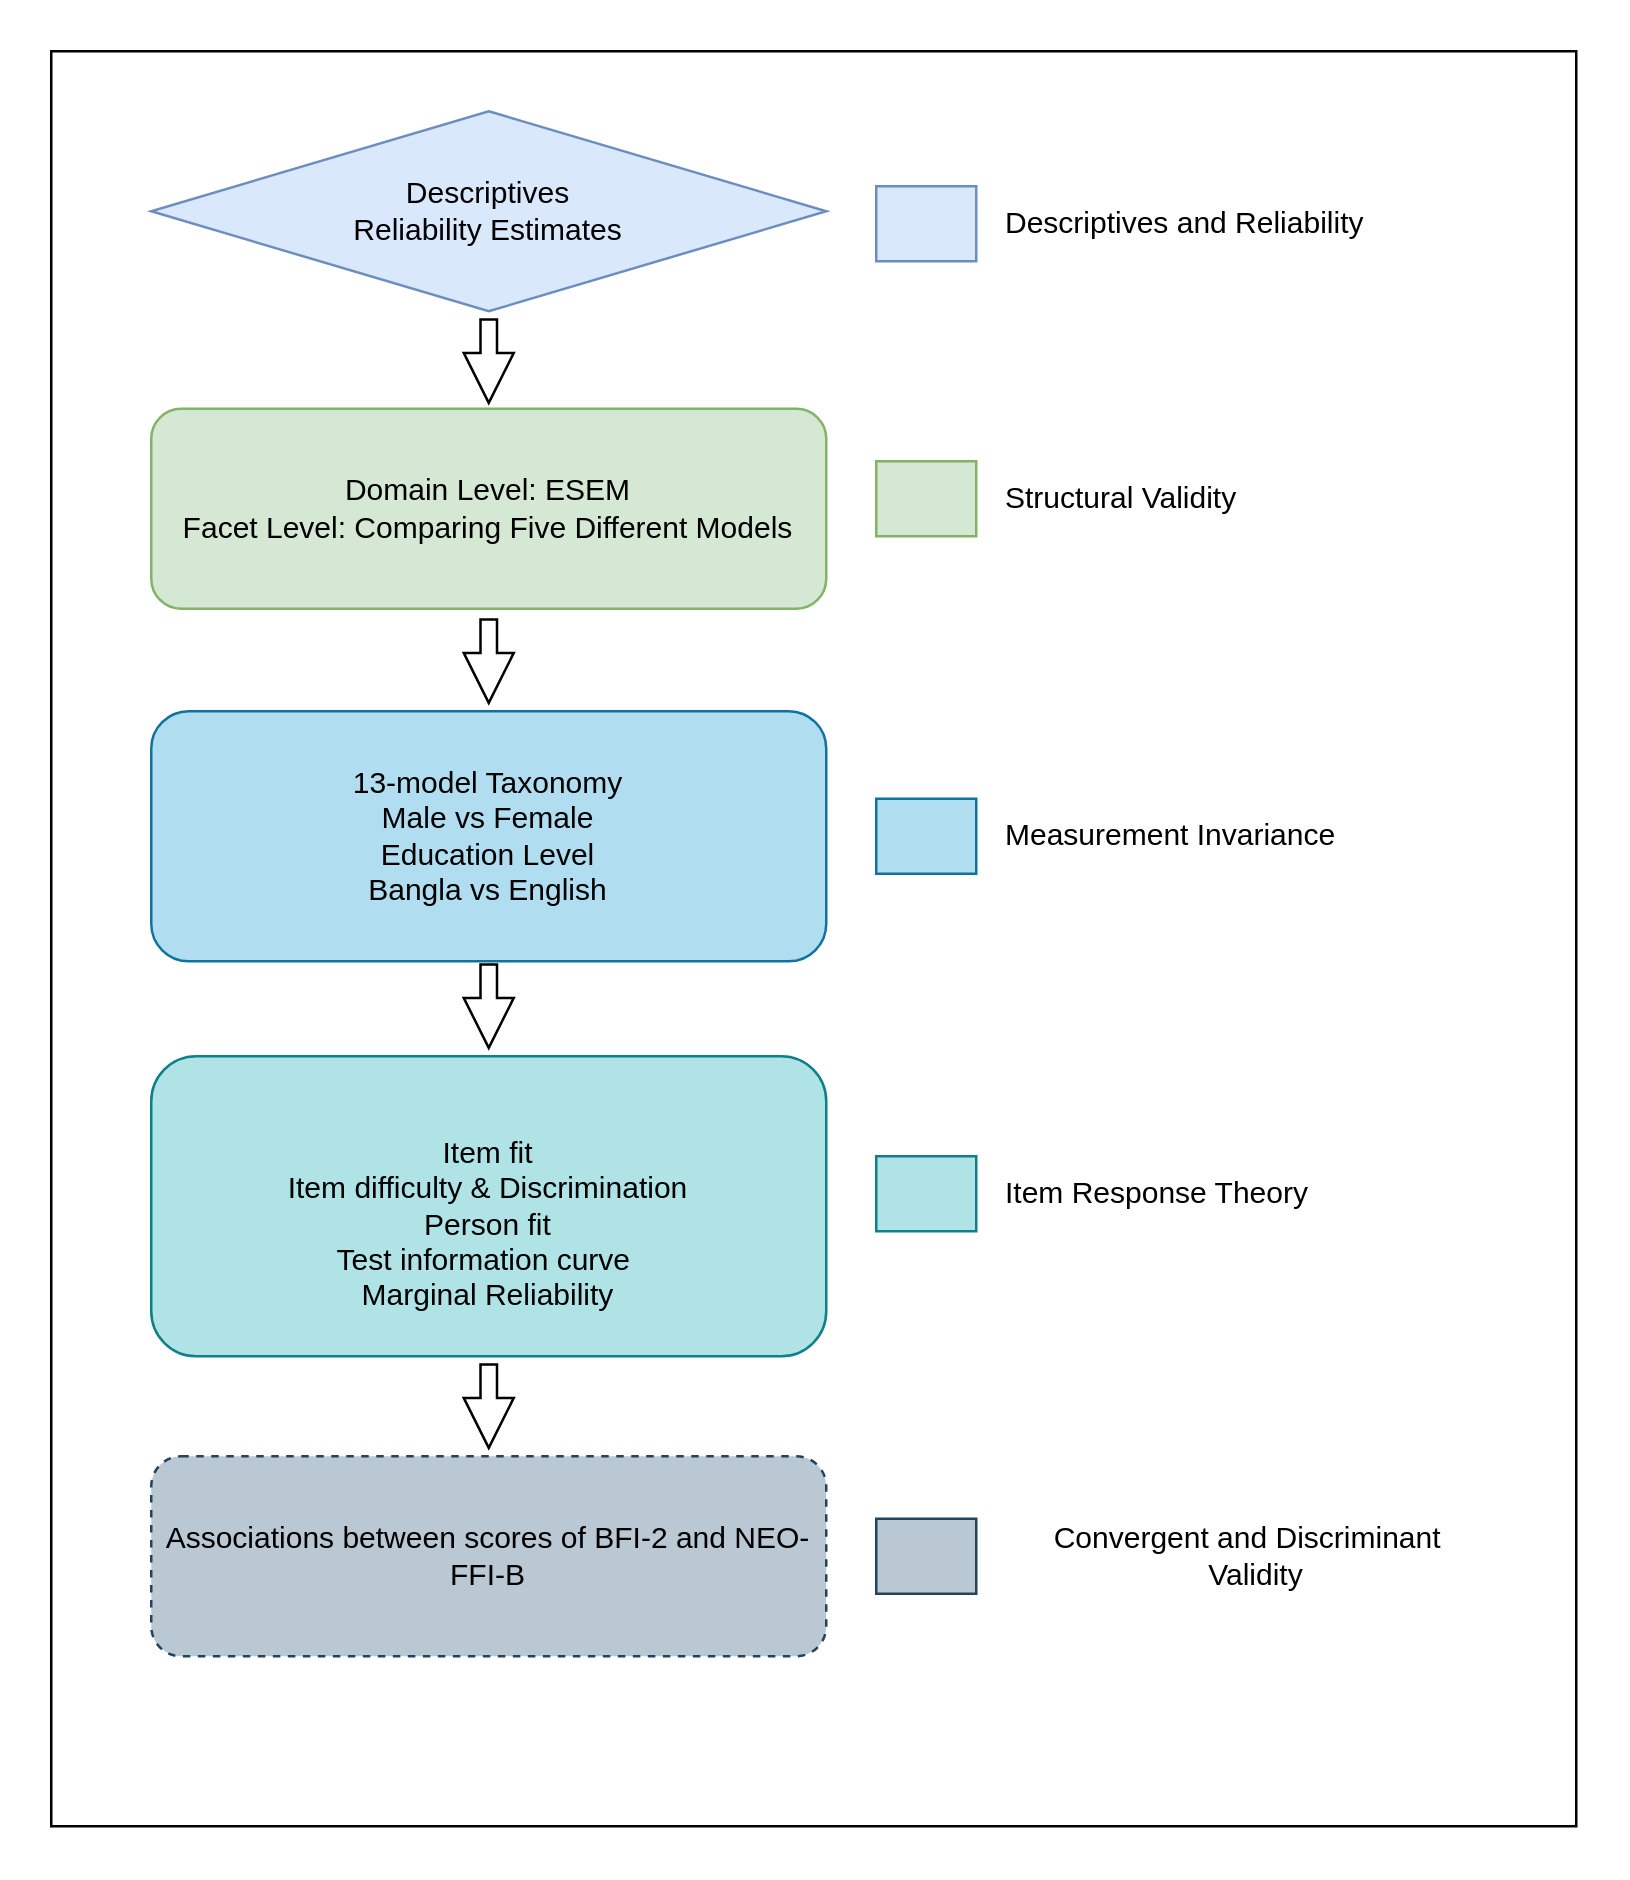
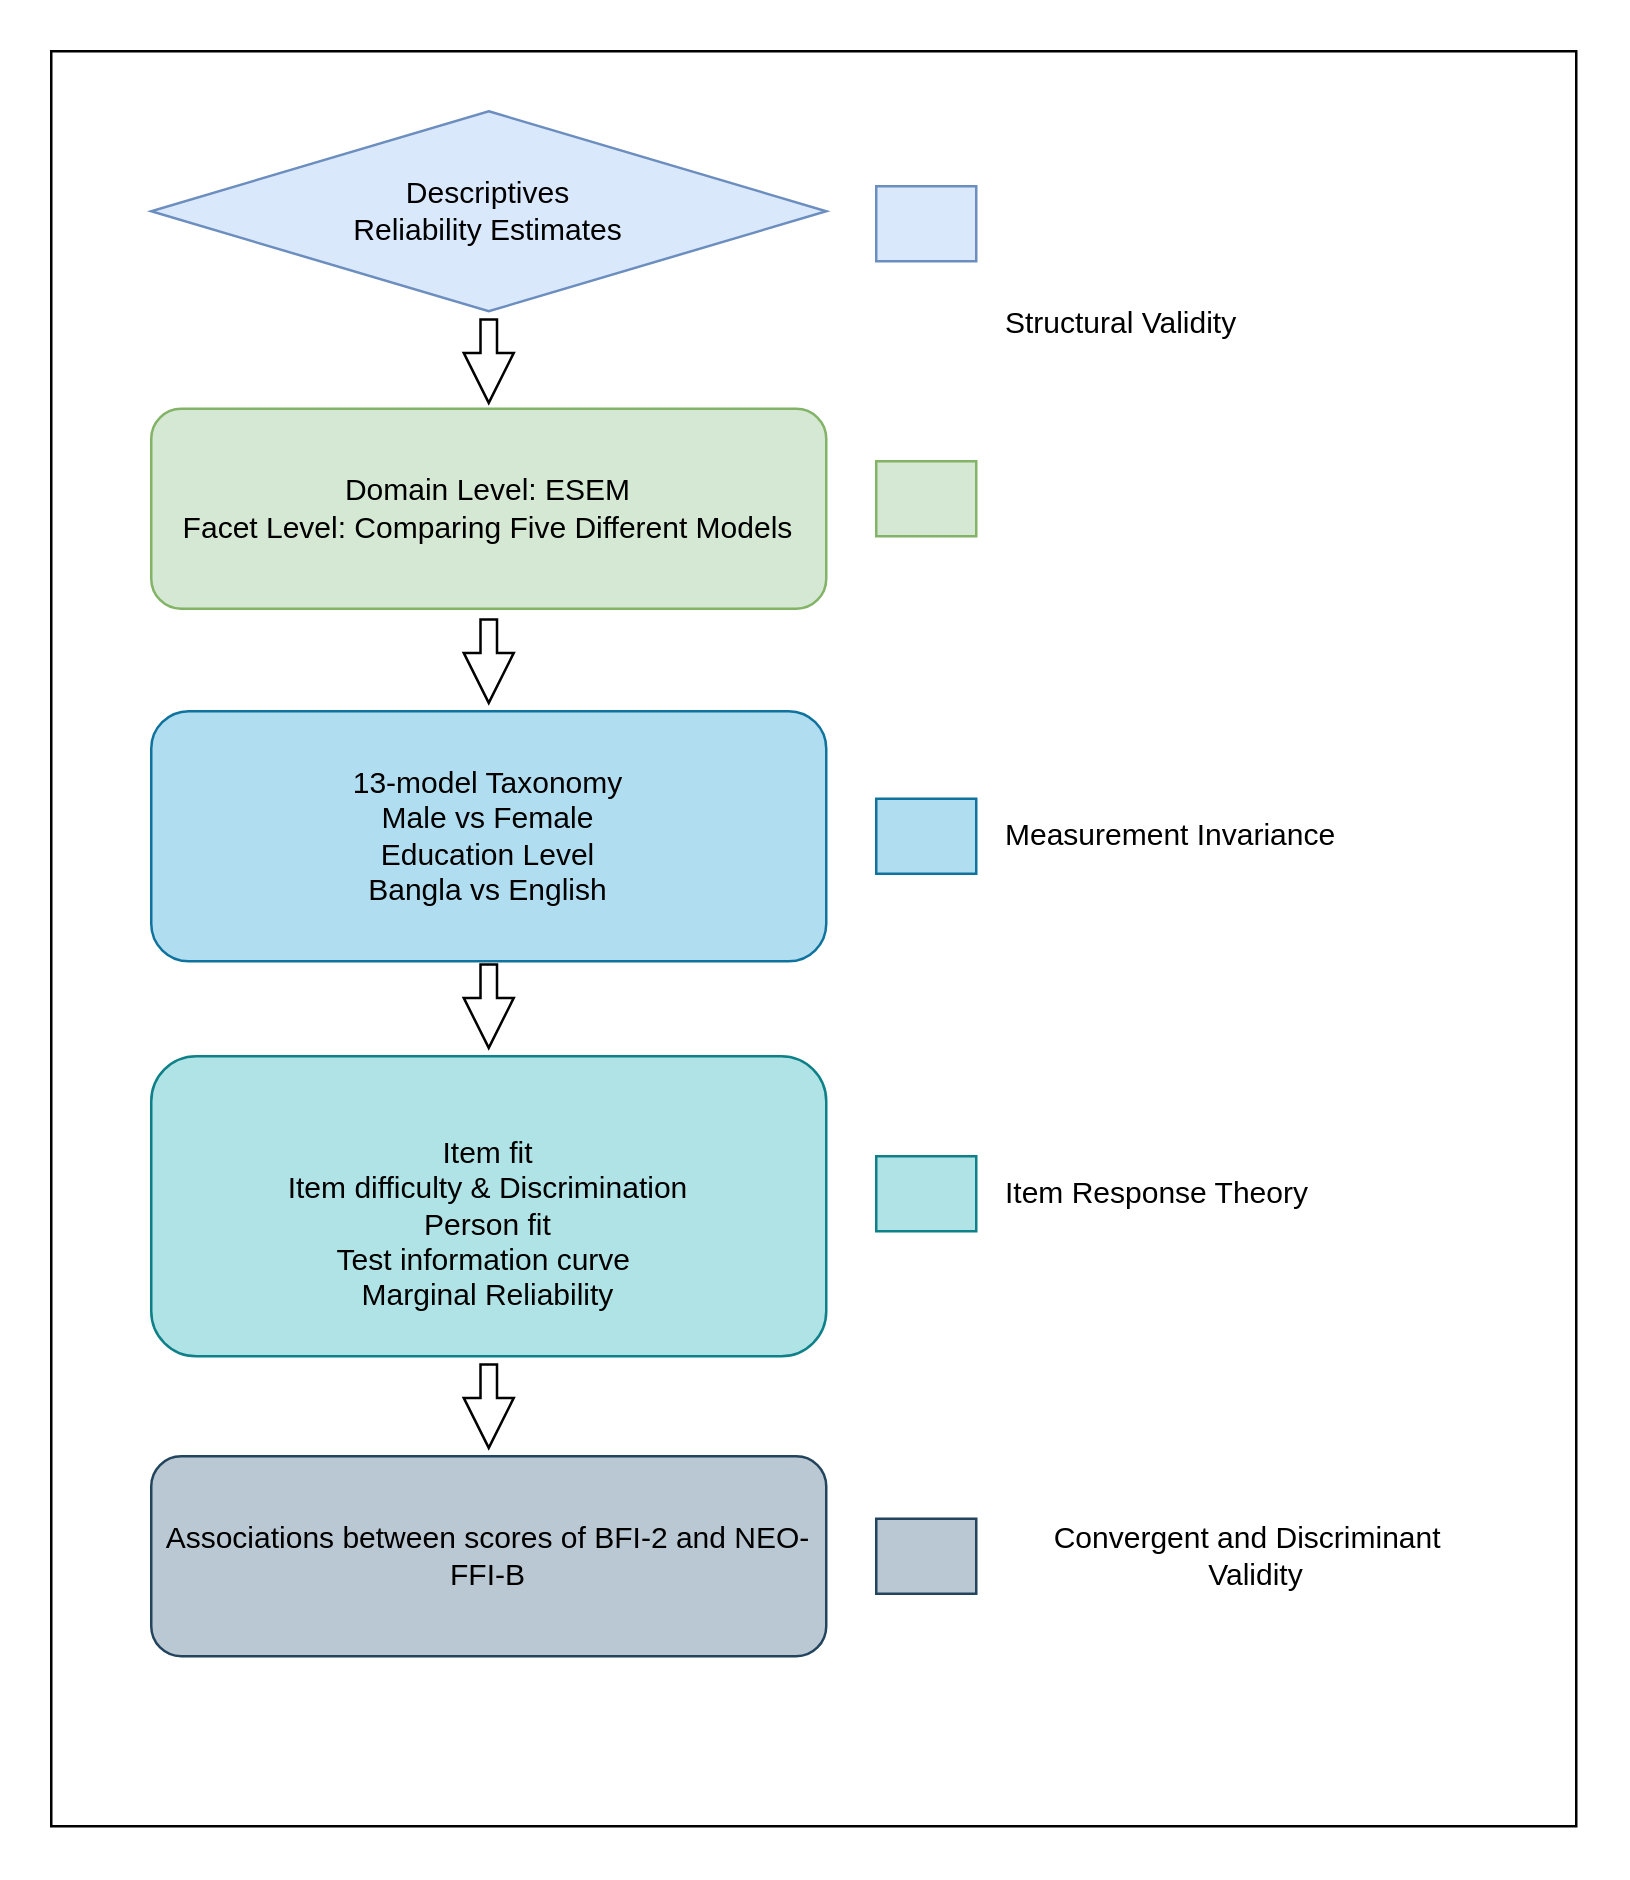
node "Descriptives and Reliability": removed
node "Structural Validity": moved (1151, 499) -> (1151, 324)
node "Associations between scores of BFI-2 and NEO-FFI-B": style dashed -> solid
